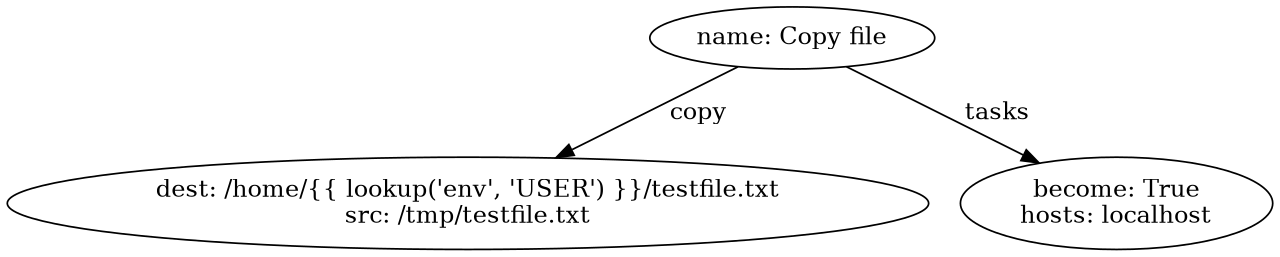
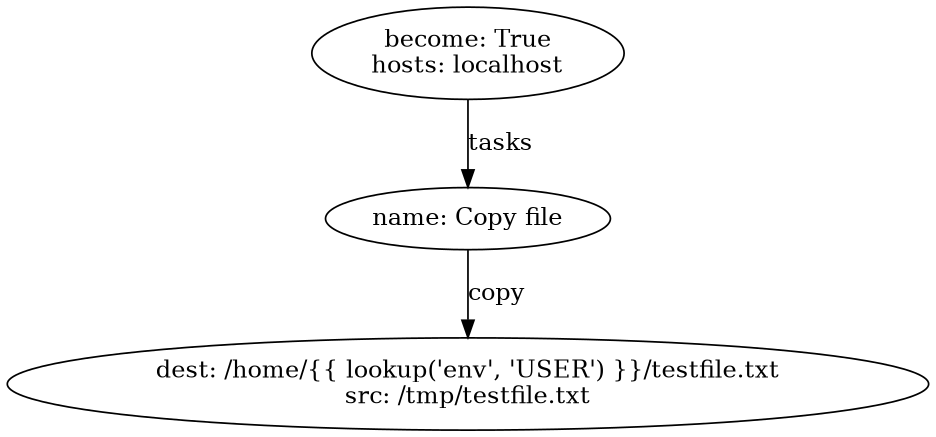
edge "name: Copy file" -> "become: True hosts: localhost": reversed
